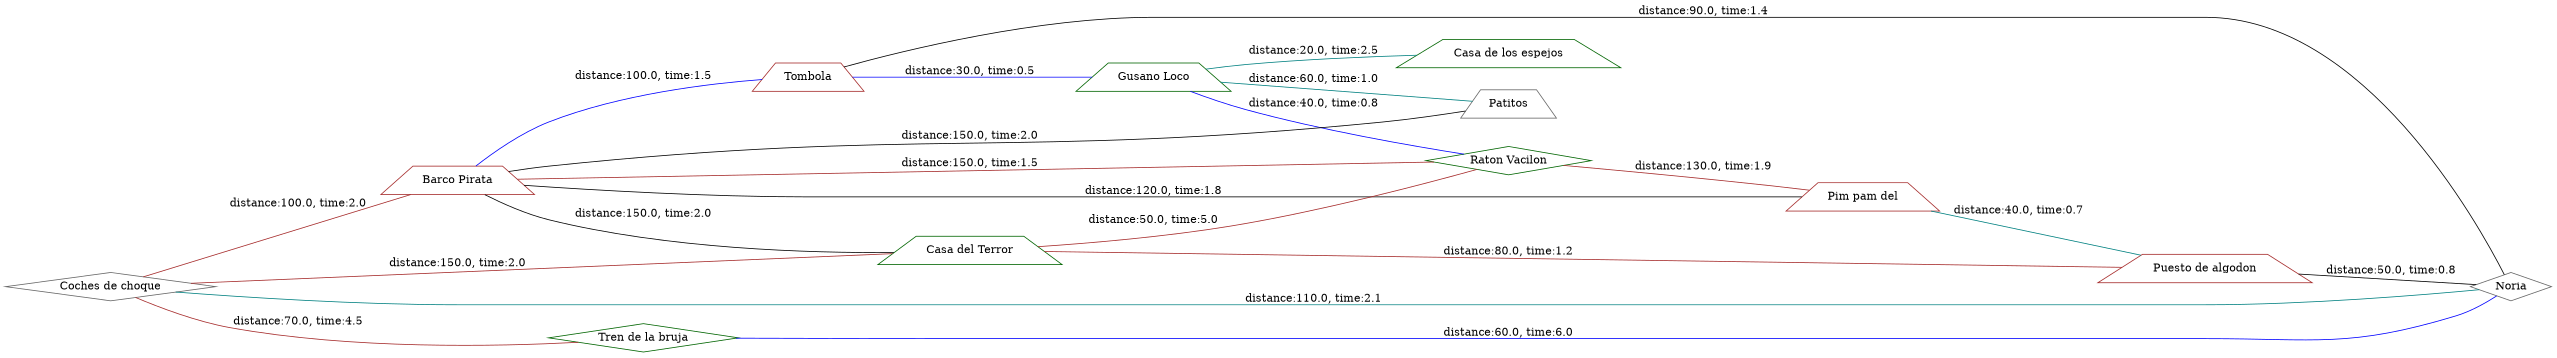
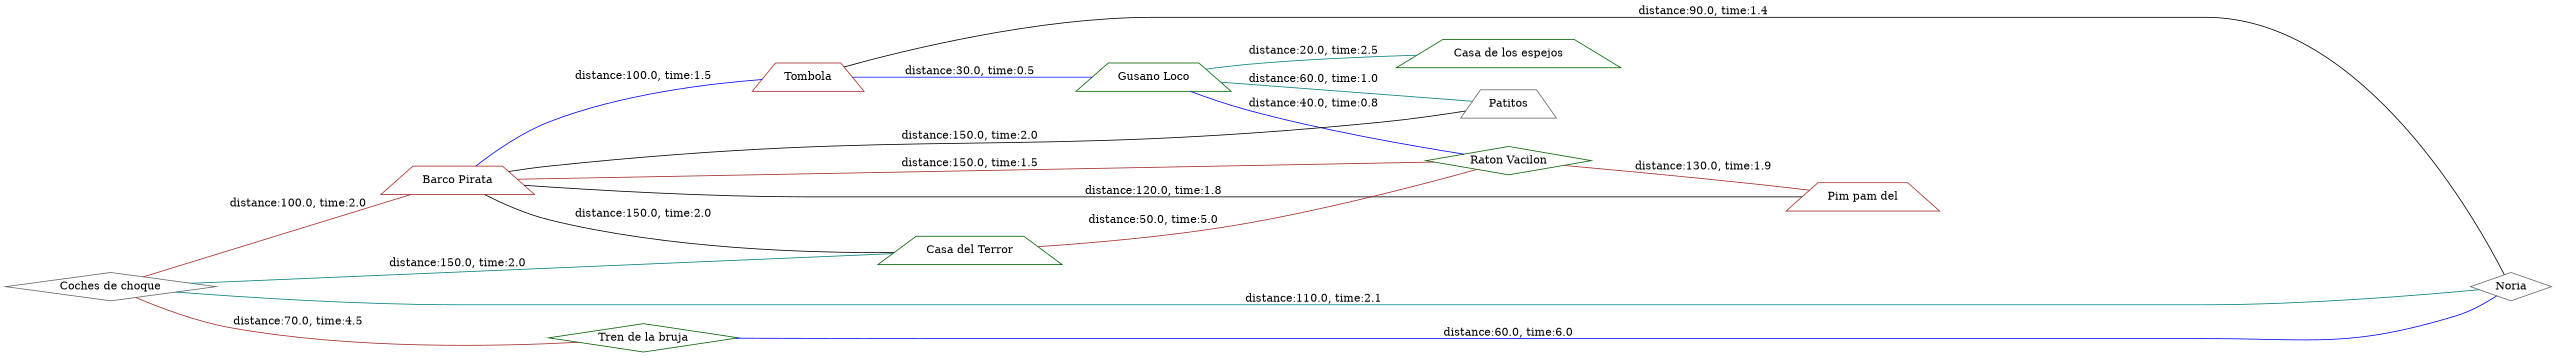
edge "Casa del Terror" -- "Coches de choque": color brown -> teal
node "Puesto de algodon": removed
